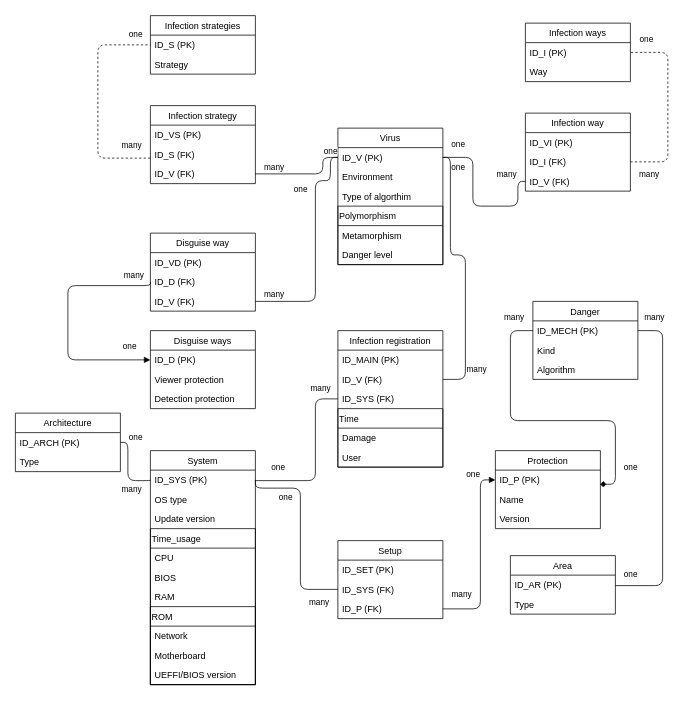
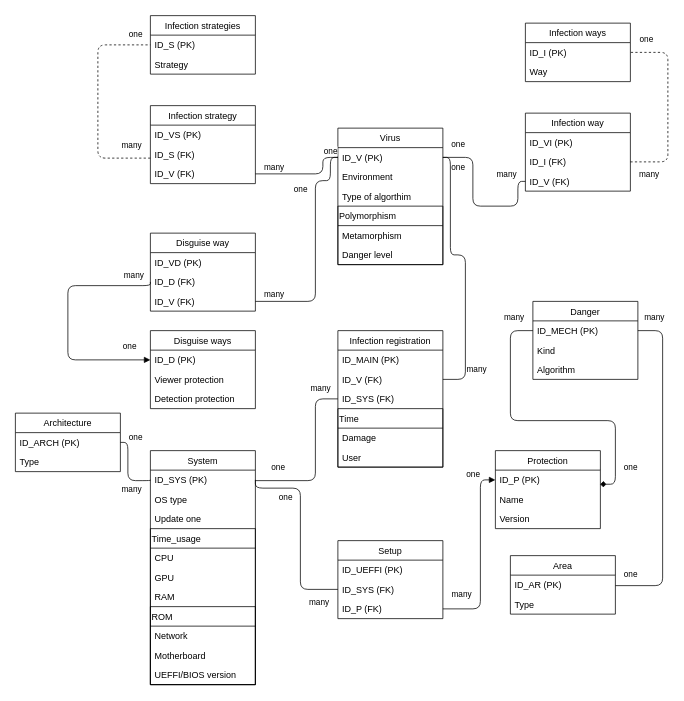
node "Update version": label "Update version" -> "Update one"
node "ID_SET (PK)": label "ID_SET (PK)" -> "ID_UEFFI (PK)"
node "BIOS": label "BIOS" -> "GPU"
